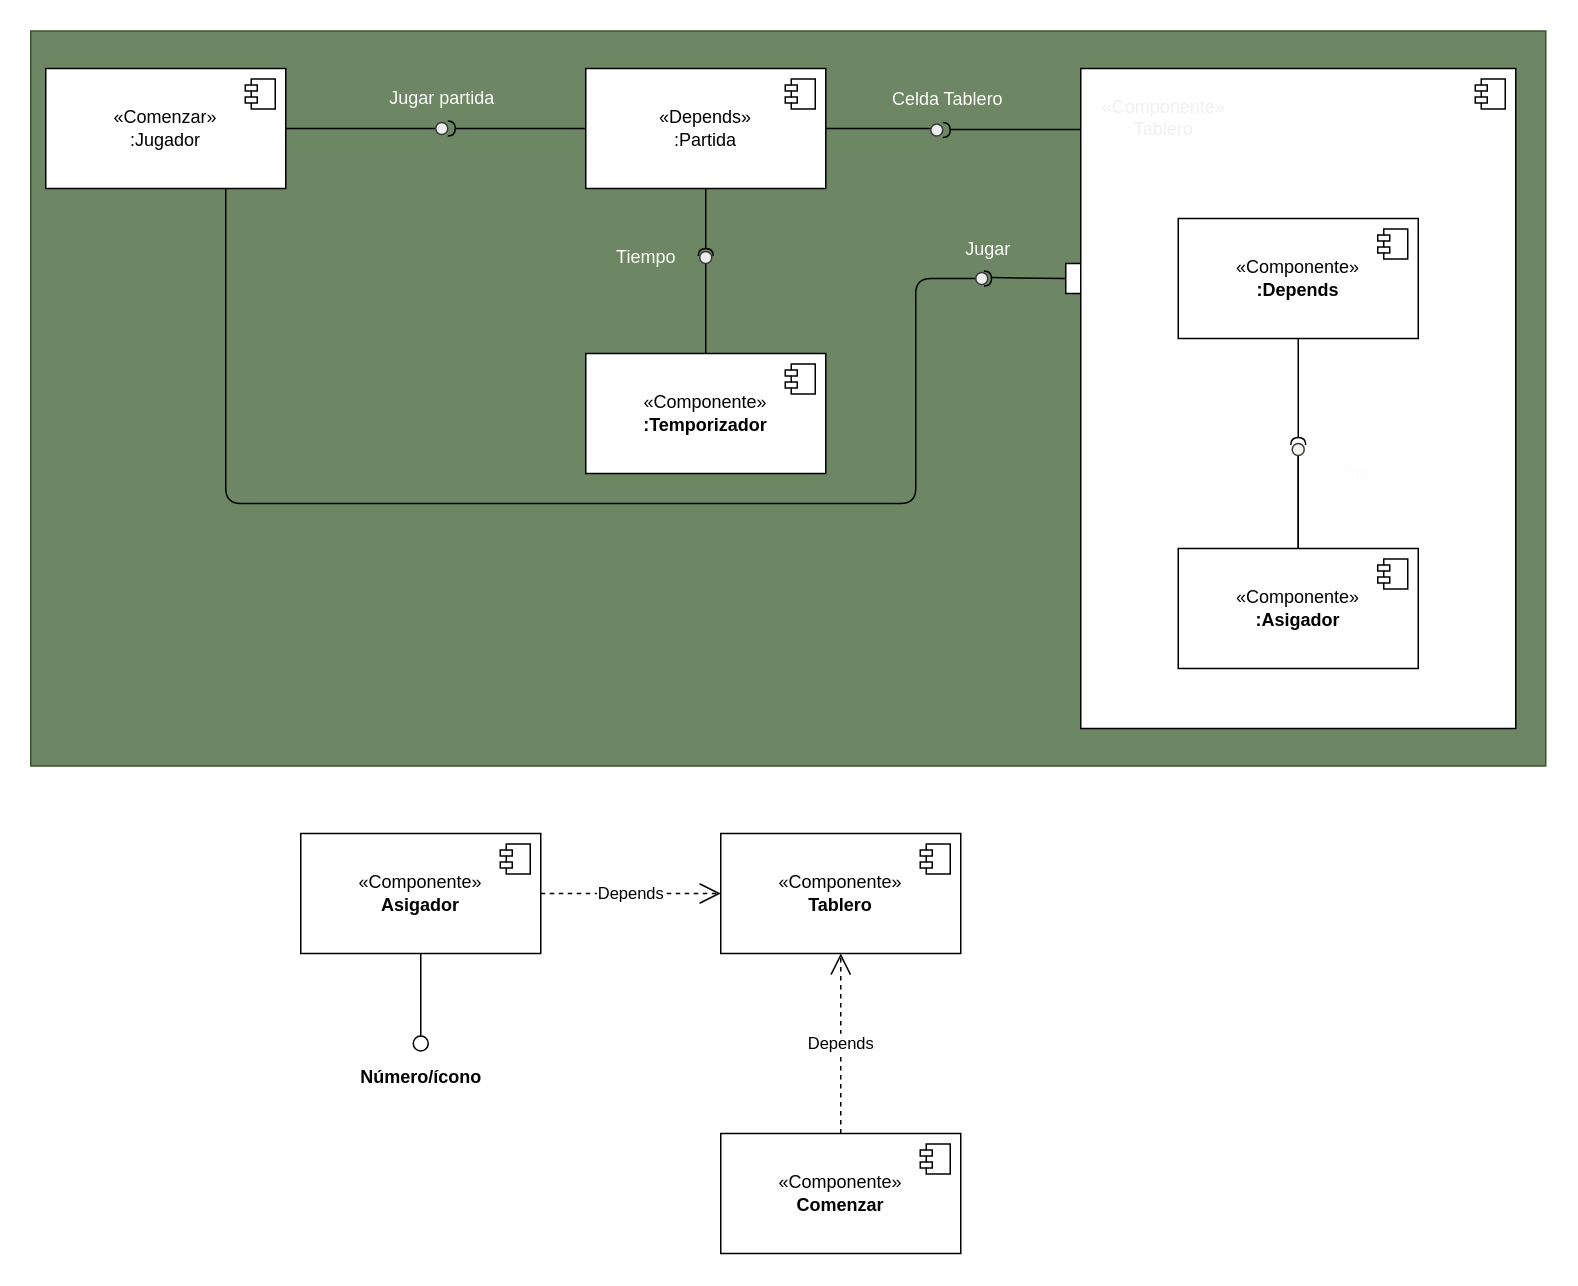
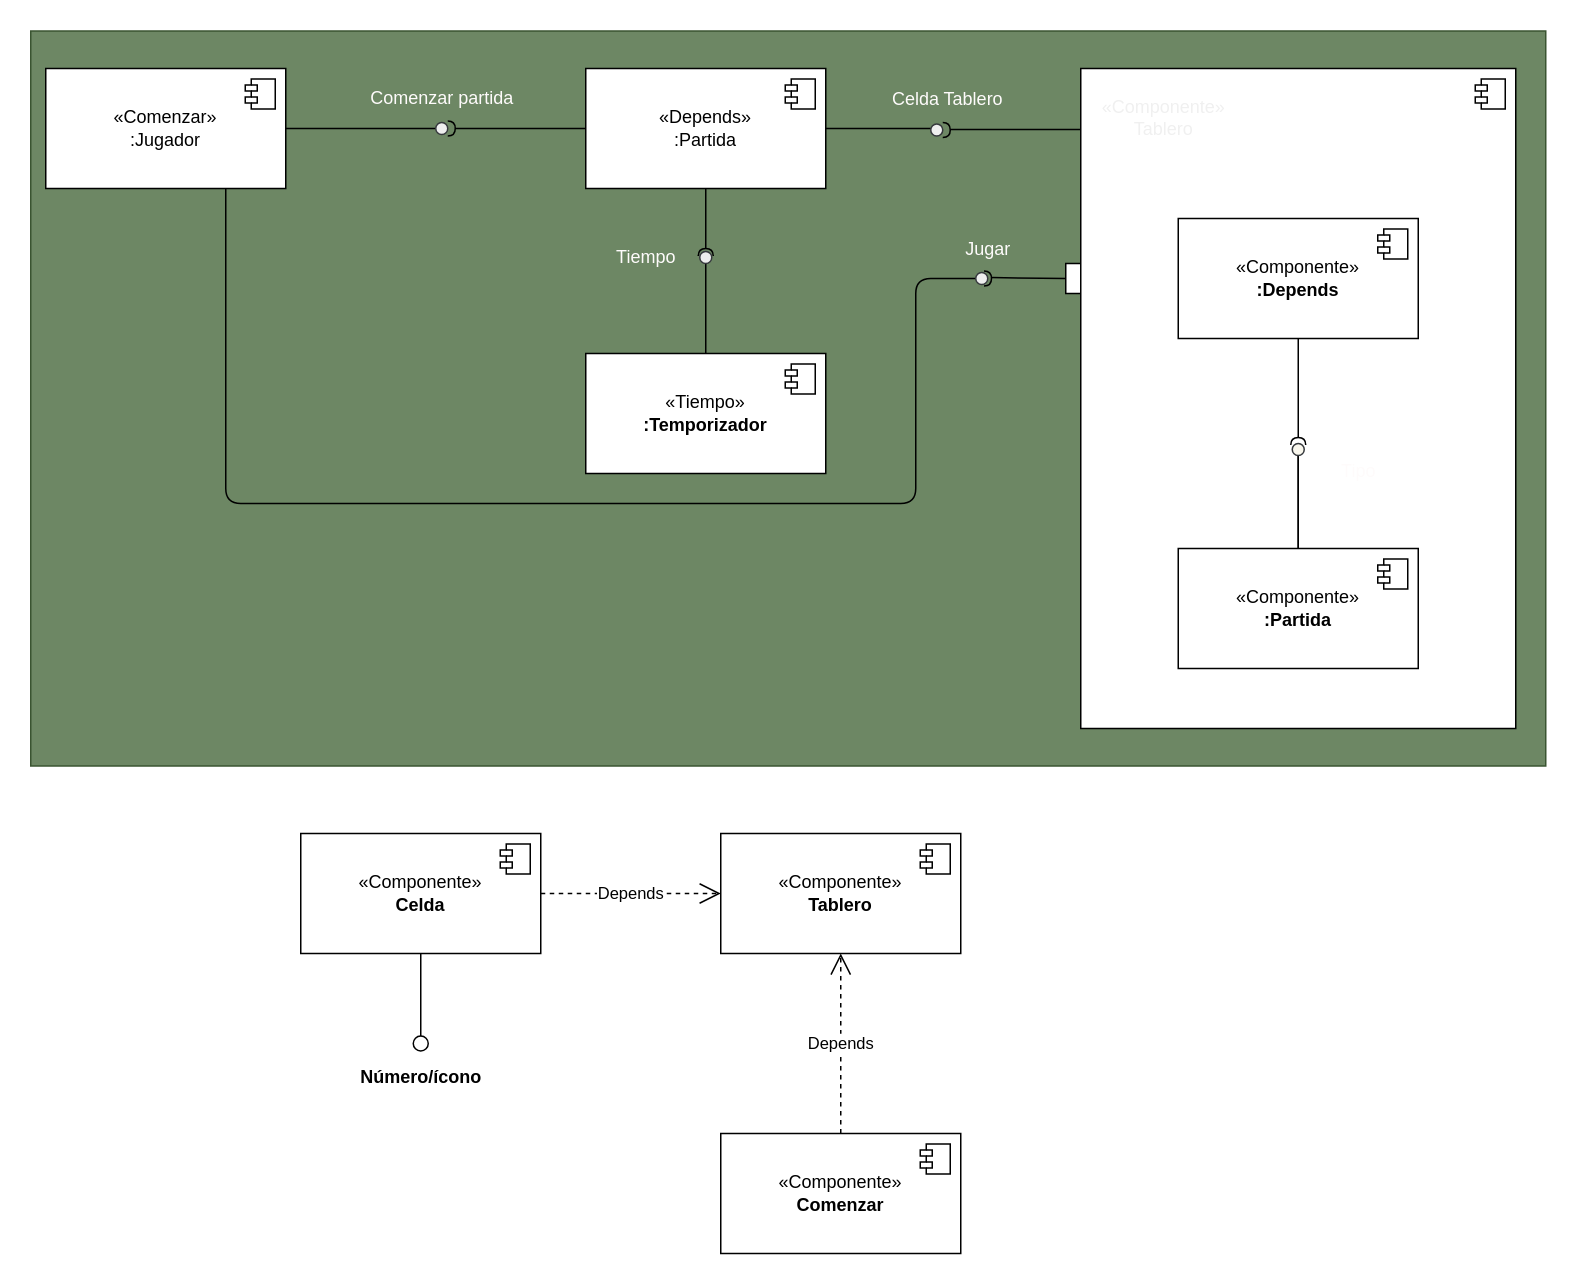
node "Jugar partida": label "Jugar partida" -> "Comenzar partida"
node "«Componente» :Temporizador": label "«Componente» :Temporizador" -> "«Tiempo» :Temporizador"
node "«Componente» :Asigador": label "«Componente» :Asigador" -> "«Componente» :Partida"
node "«Componente» Asigador": label "«Componente» Asigador" -> "«Componente» Celda"
